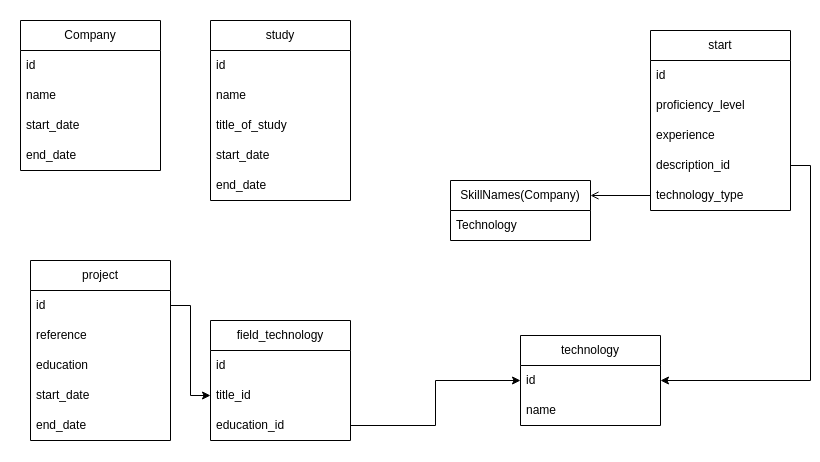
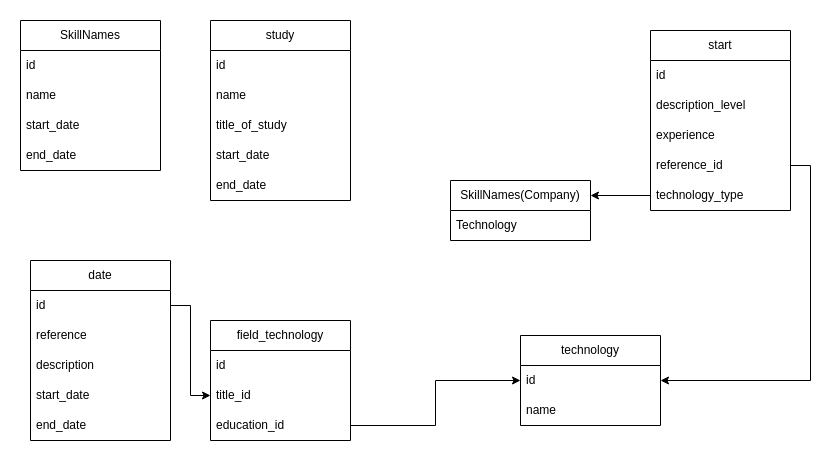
node "Company": label "Company" -> "SkillNames"
node "proficiency_level": label "proficiency_level" -> "description_level"
node "description_id": label "description_id" -> "reference_id"
edge "technology_type" -> "SkillNames(Company)": arrowhead open -> classic
node "project": label "project" -> "date"
node "education": label "education" -> "description"
